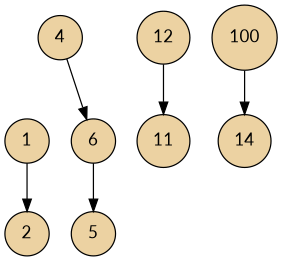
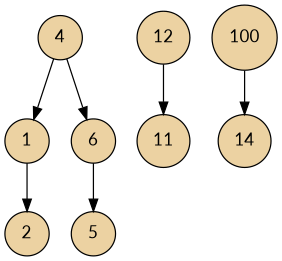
edge "4" -> "1": added
